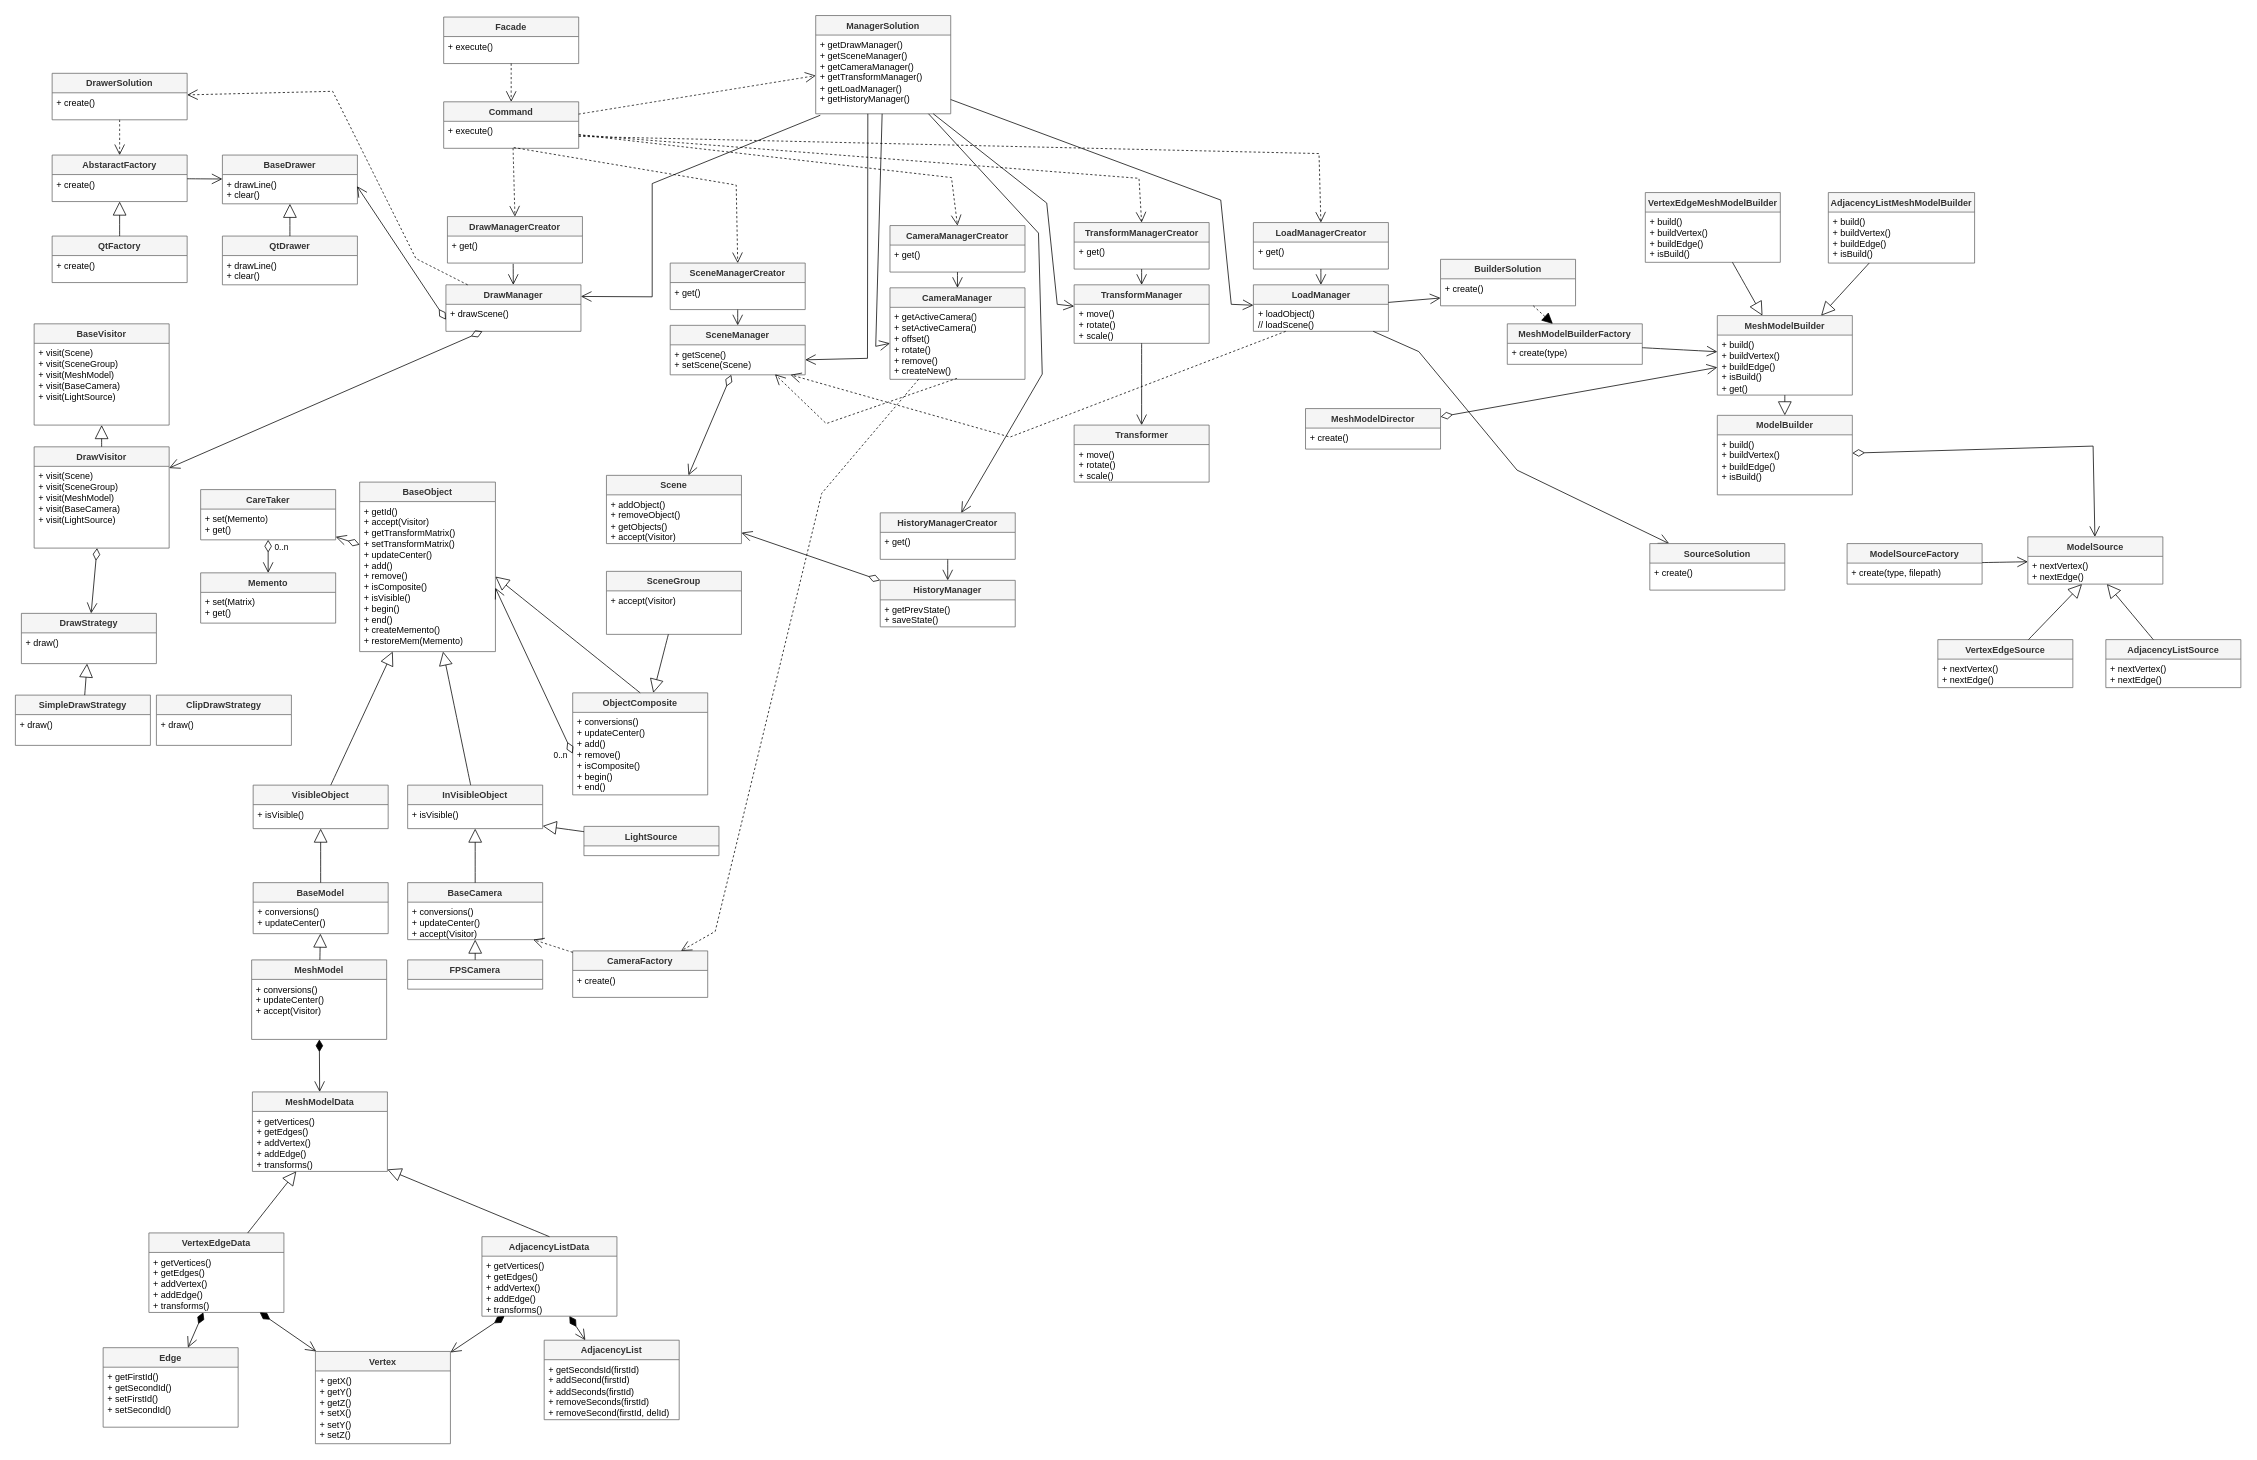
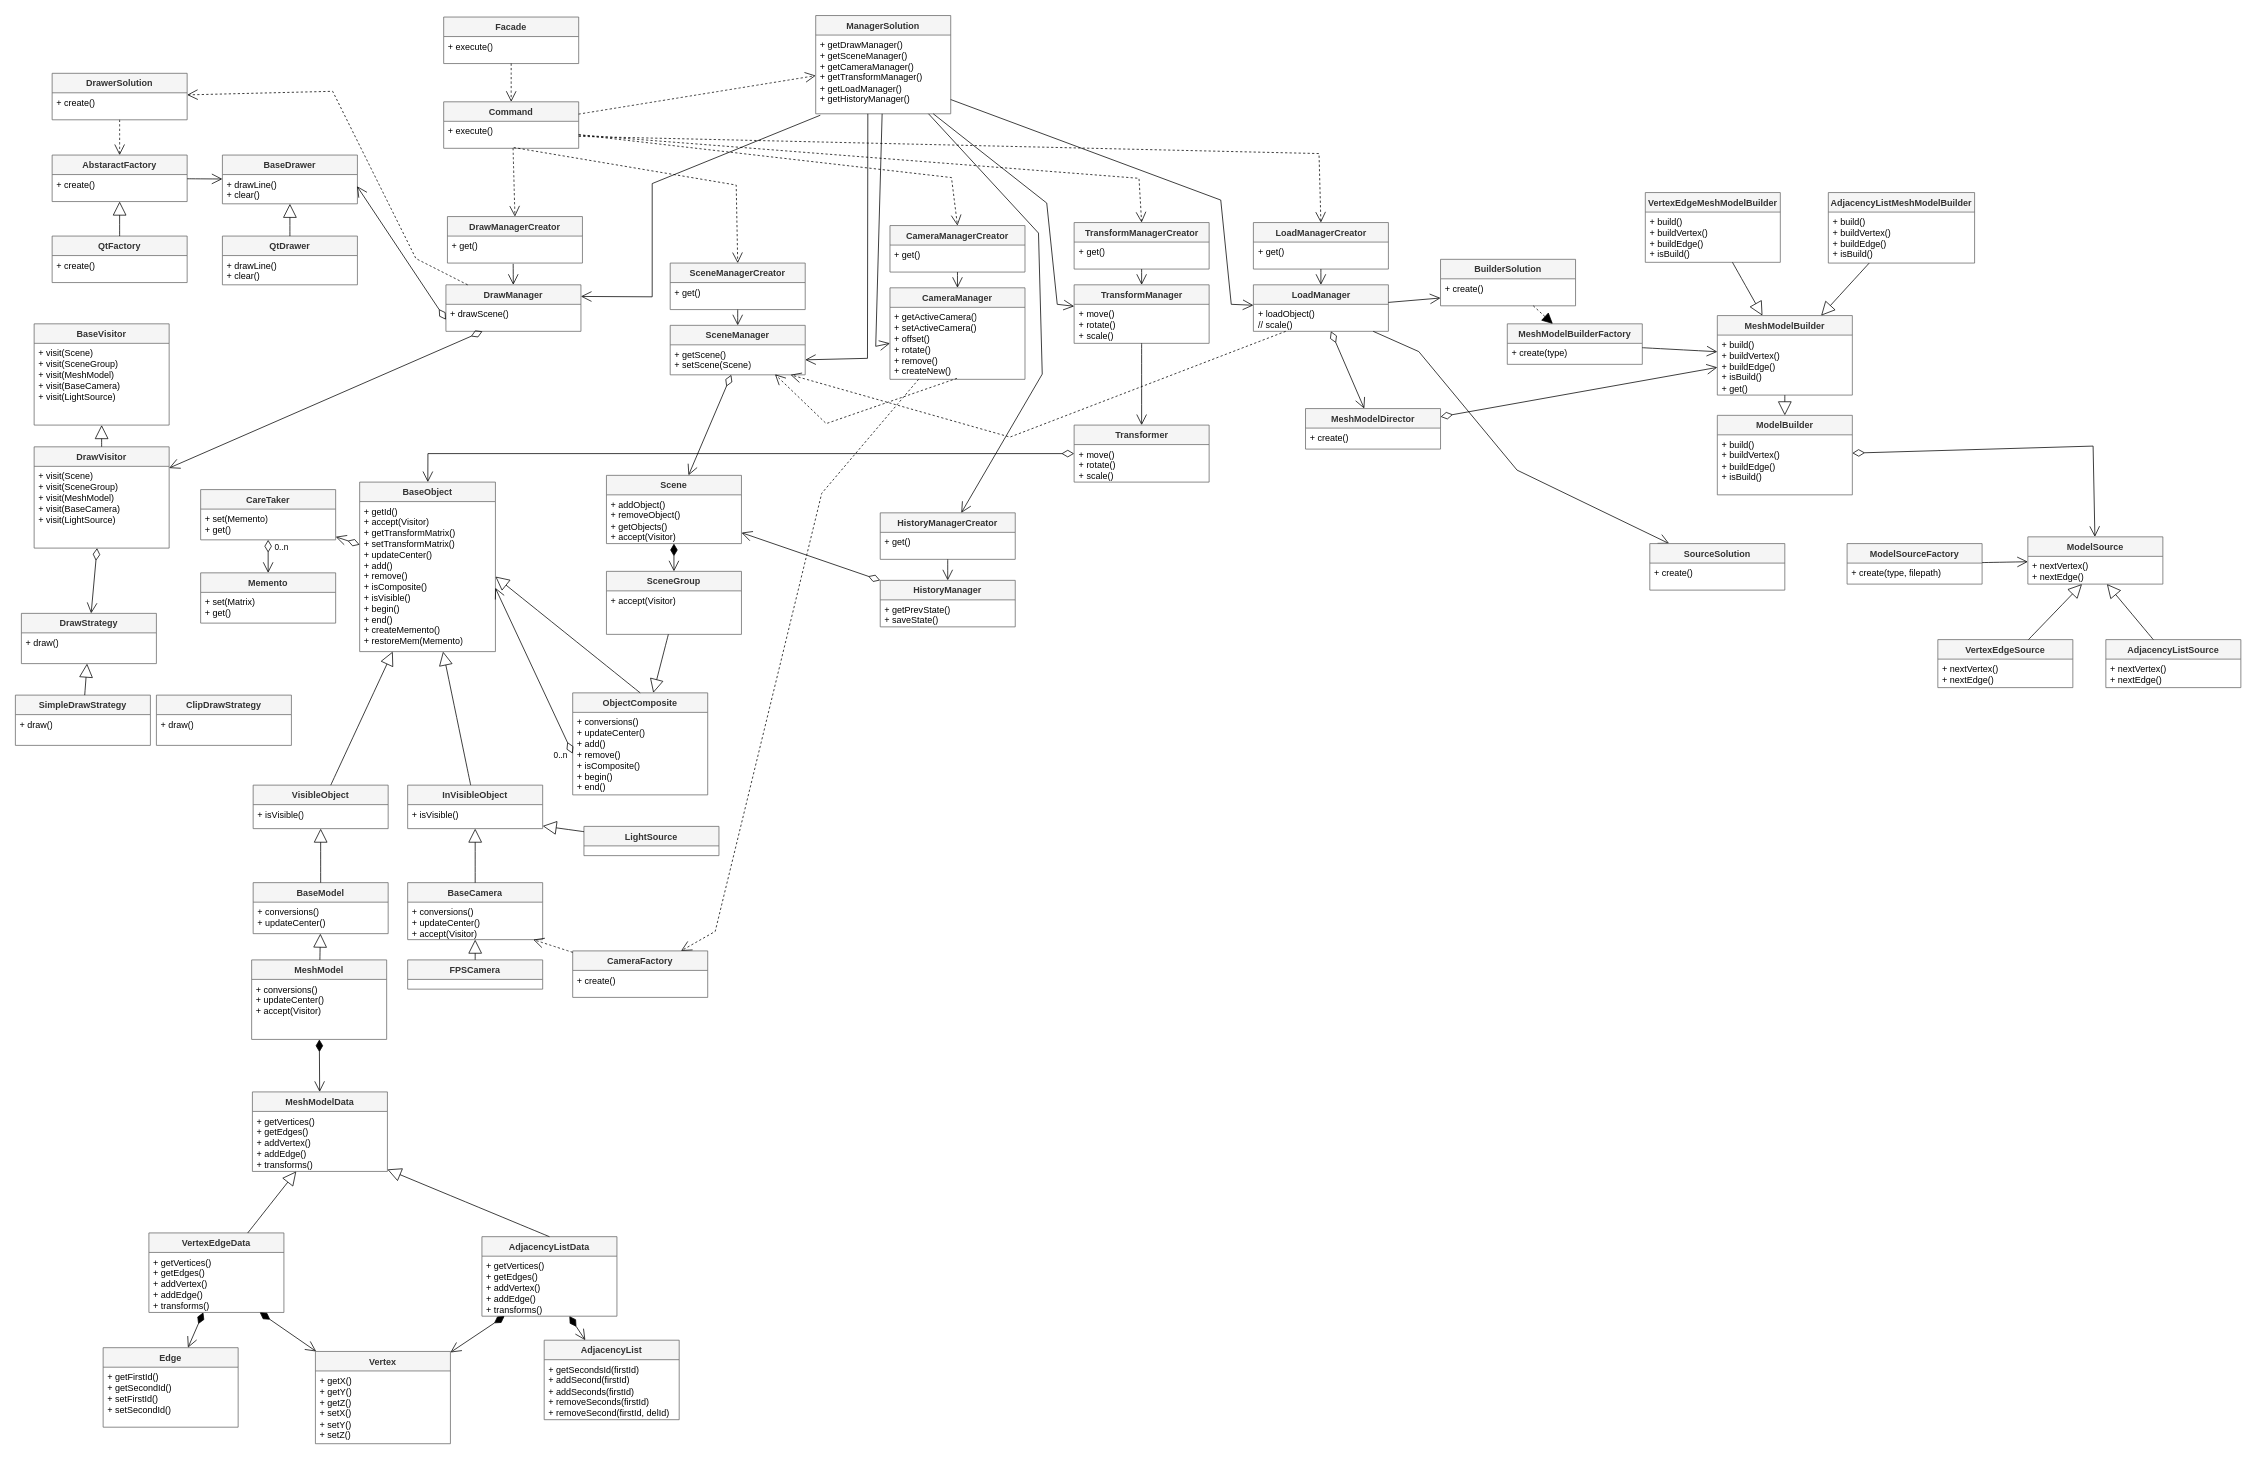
node "+ loadObject() // loadScene()": label "+ loadObject() // loadScene()" -> "+ loadObject() // scale()"
edge "LoadManager" -- "MeshModelDirector": added
edge "Transformer" -- "BaseObject": added
edge "Scene" -- "SceneGroup": added
